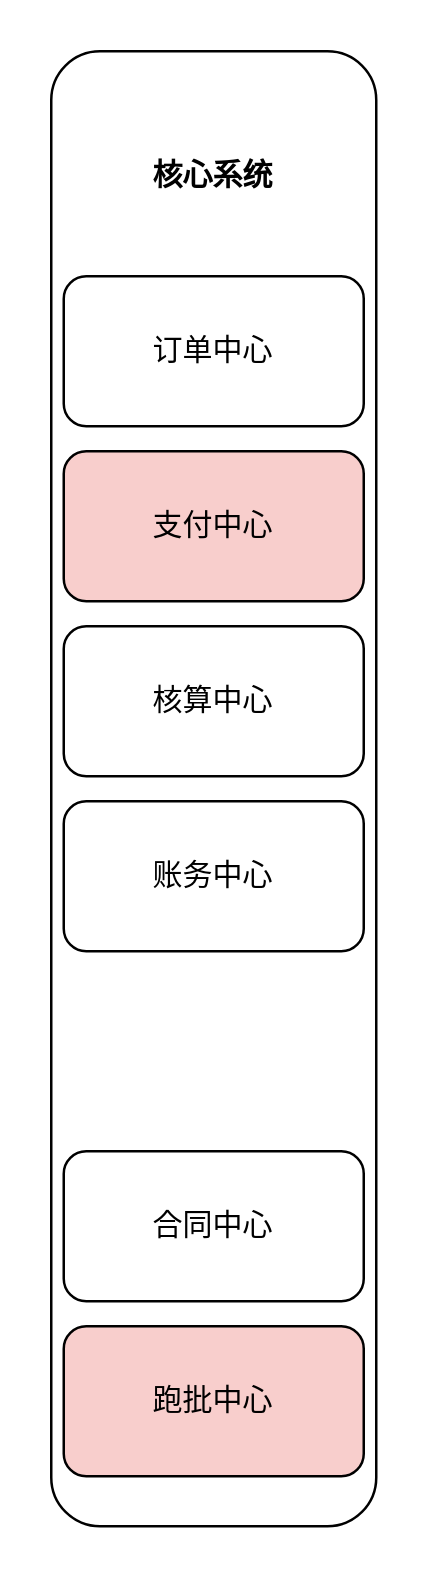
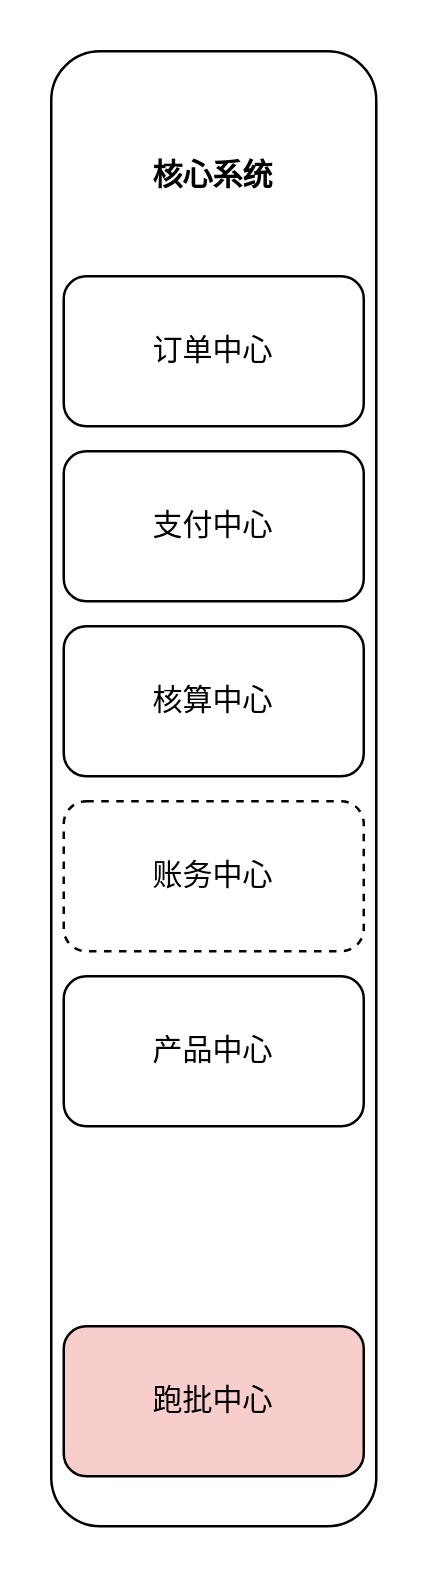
node "支付中心": fillcolor #f8cecc -> #ffffff
node "账务中心": style solid -> dashed
node "产品中心": added
node "合同中心": removed
